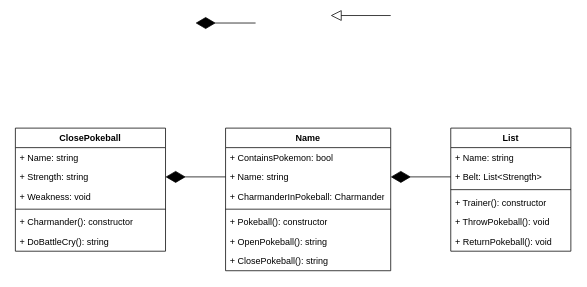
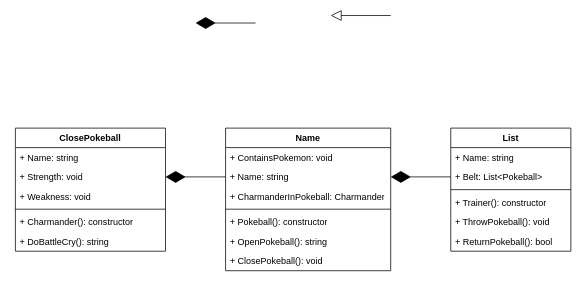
node "+ ContainsPokemon: bool": label "+ ContainsPokemon: bool" -> "+ ContainsPokemon: void"
node "+ Strength: string": label "+ Strength: string" -> "+ Strength: void"
node "+ Belt: List<Strength>": label "+ Belt: List<Strength>" -> "+ Belt: List<Pokeball>"
node "+ ReturnPokeball(): void": label "+ ReturnPokeball(): void" -> "+ ReturnPokeball(): bool"
node "+ ClosePokeball(): string": label "+ ClosePokeball(): string" -> "+ ClosePokeball(): void"
